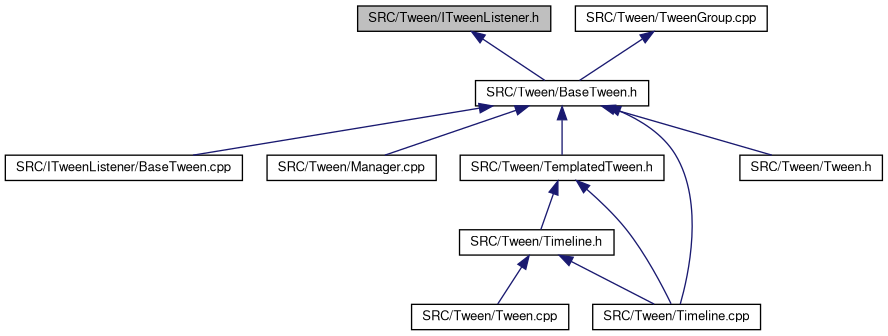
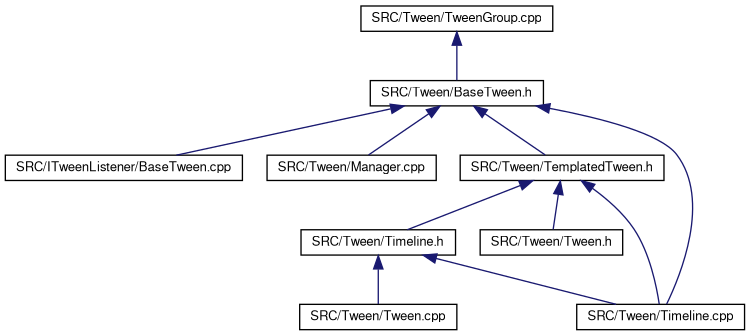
node "SRC/Tween/ITweenListener.h": removed
edge "SRC/Tween/Tween.h" -> "SRC/Tween/BaseTween.h": now "SRC/Tween/Tween.h" -> "SRC/Tween/TemplatedTween.h"
